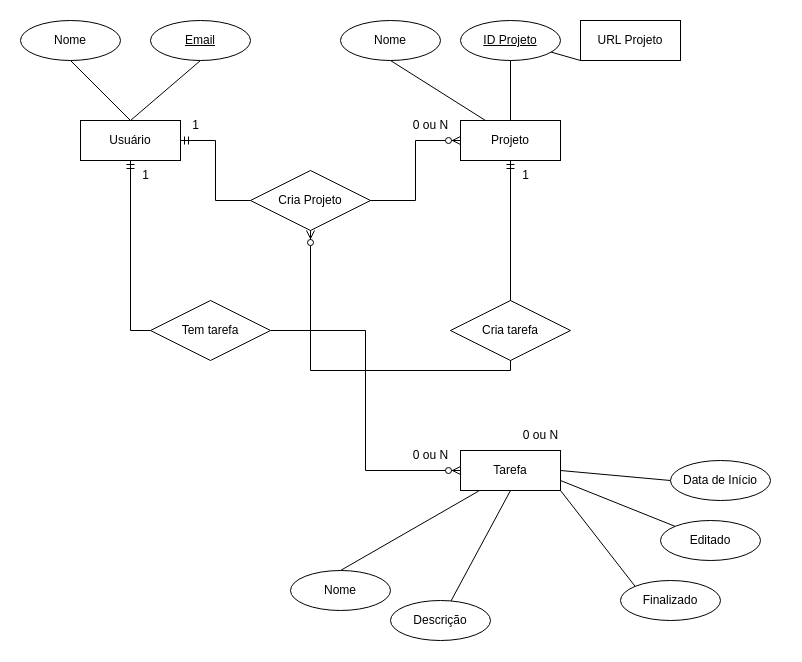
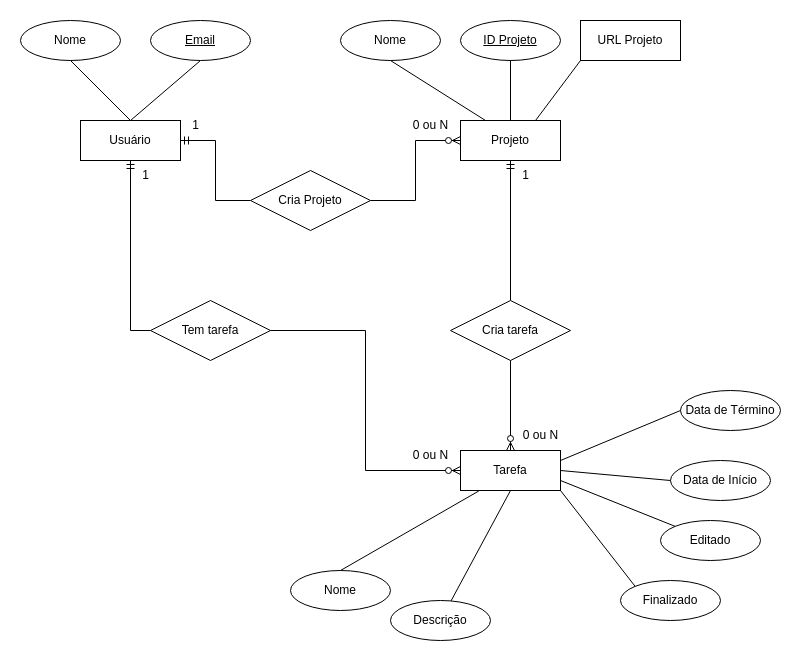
edge "ID Projeto" -- "URL Projeto": now "Projeto" -- "URL Projeto"
edge "Cria tarefa" -> "Cria Projeto": now "Cria tarefa" -> "Tarefa"
node "Data de Término": added
edge "Data de Término" -- "Tarefa": added
